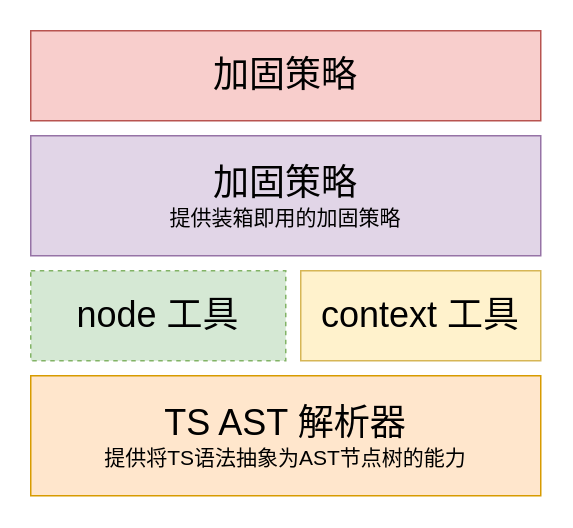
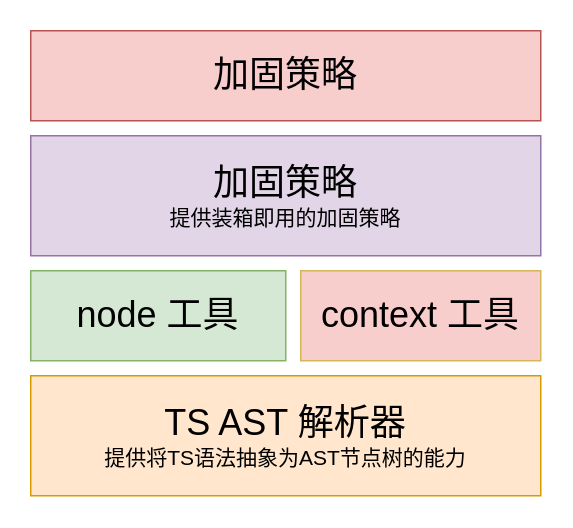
node "node 工具": style dashed -> solid
node "context 工具": fillcolor #fff2cc -> #f8cecc
